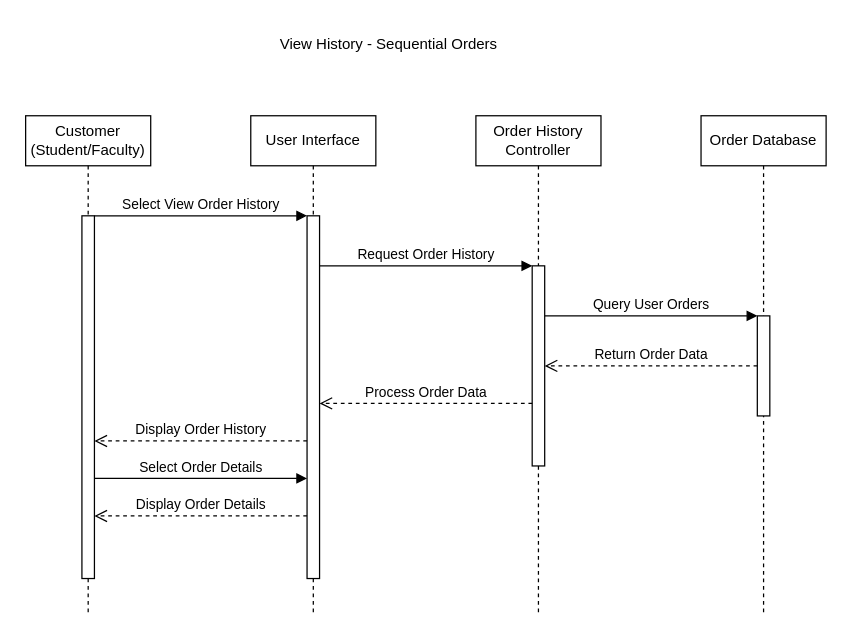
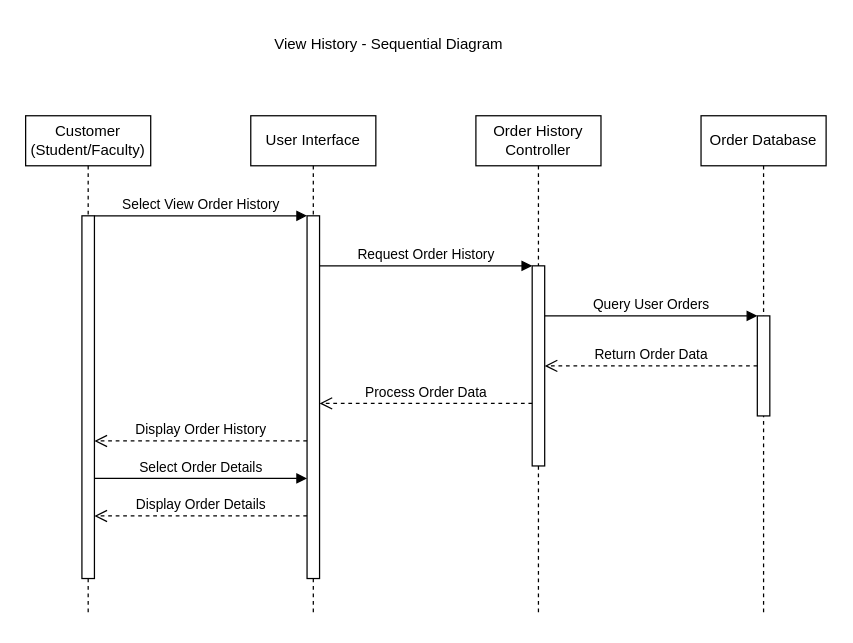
node "View History - Sequential Orders": label "View History - Sequential Orders" -> "View History - Sequential Diagram"
